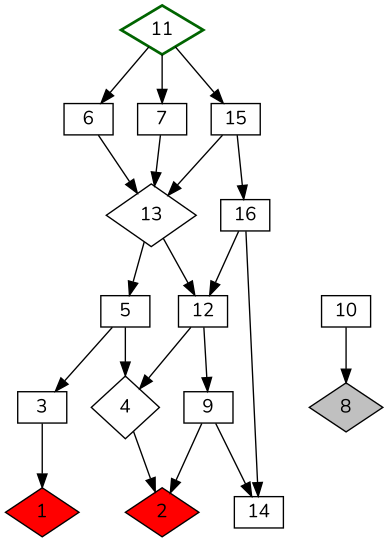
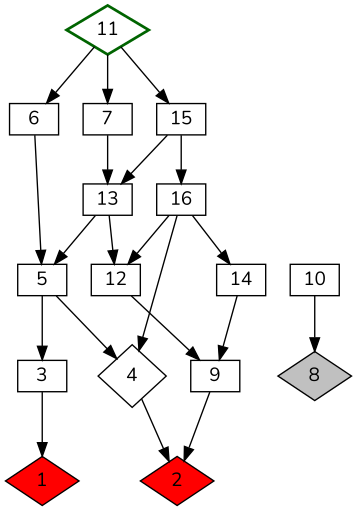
edge "6" -> "13": now "6" -> "5"
node "13": shape diamond -> box
edge "12" -> "4": now "16" -> "4"
edge "9" -> "14": reversed
